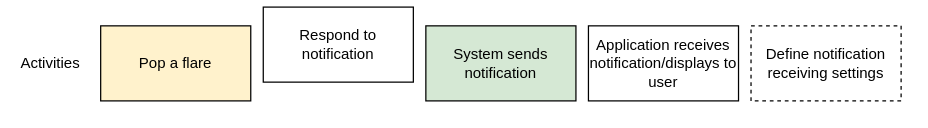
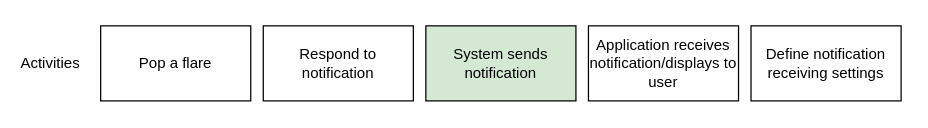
node "Respond to notification": moved (338, 44) -> (338, 63)
node "Pop a flare": fillcolor #fff2cc -> #ffffff
node "Define notification receiving settings": style dashed -> solid
